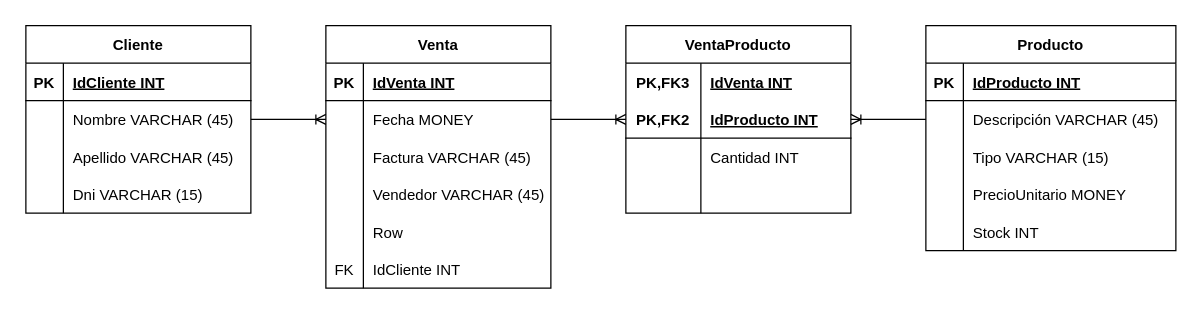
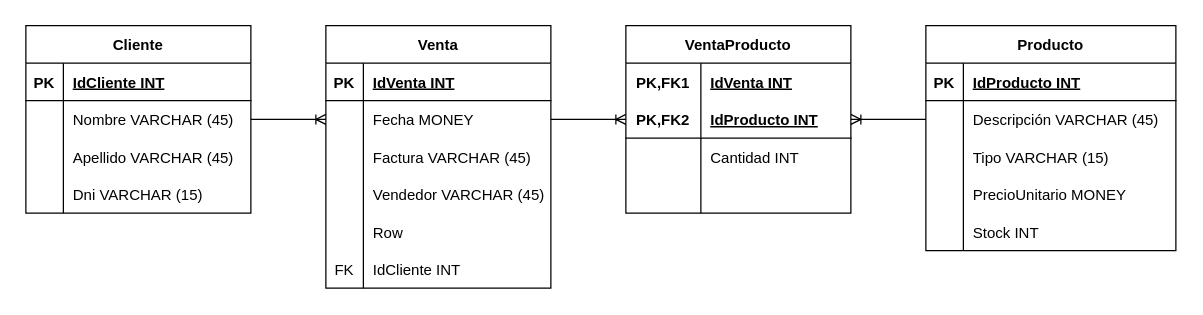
node "PK,FK3": label "PK,FK3" -> "PK,FK1"
